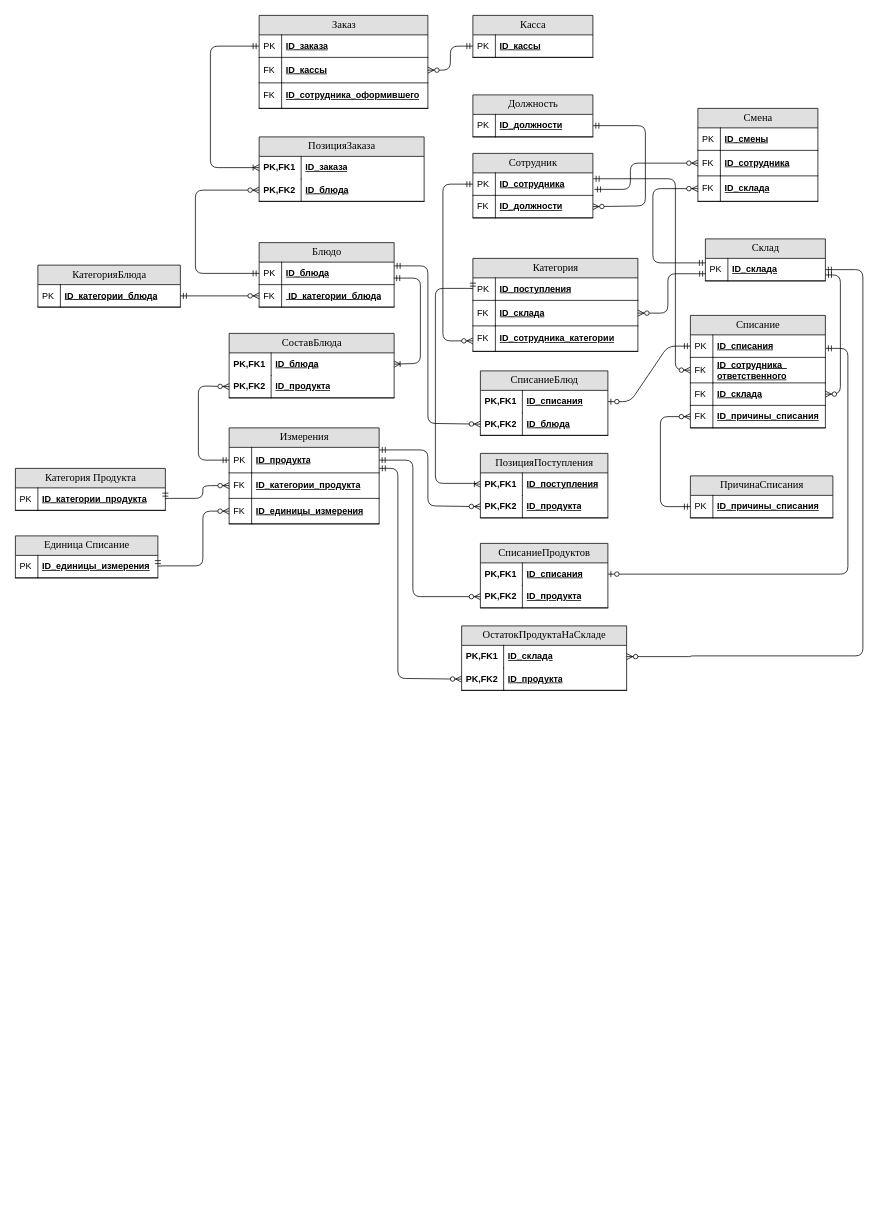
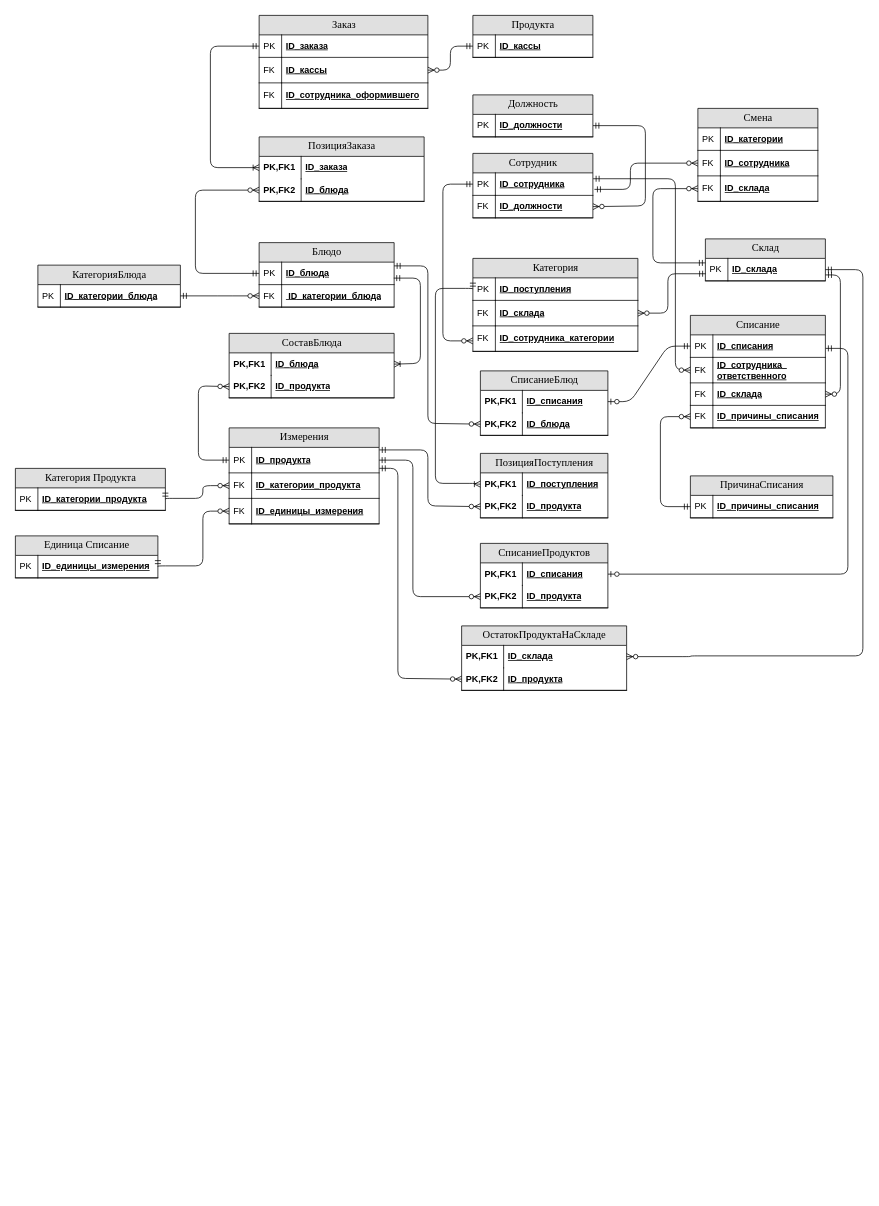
node "Касса": label "Касса" -> "Продукта"
node "ID_смены": label "ID_смены" -> "ID_категории"
